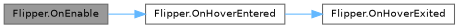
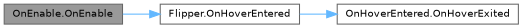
node "Flipper.OnEnable": label "Flipper.OnEnable" -> "OnEnable.OnEnable"
node "Flipper.OnHoverExited": label "Flipper.OnHoverExited" -> "OnHoverEntered.OnHoverExited"
